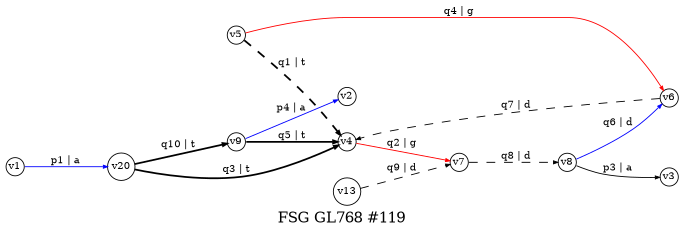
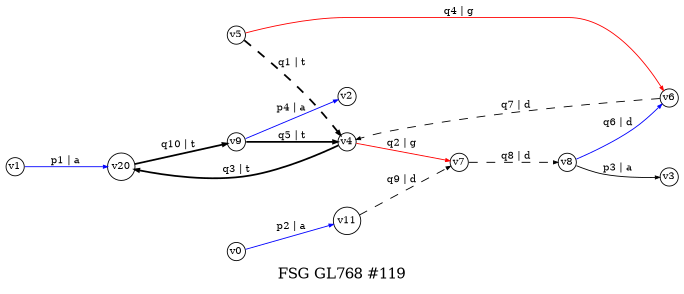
edge "v20" -> "v4": reversed
node "v13": label "v13" -> "v11"
node "v0": added
